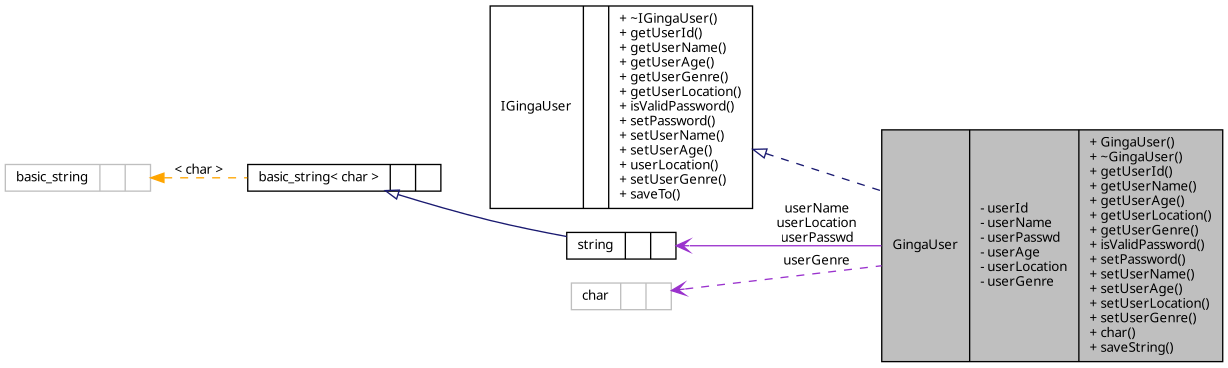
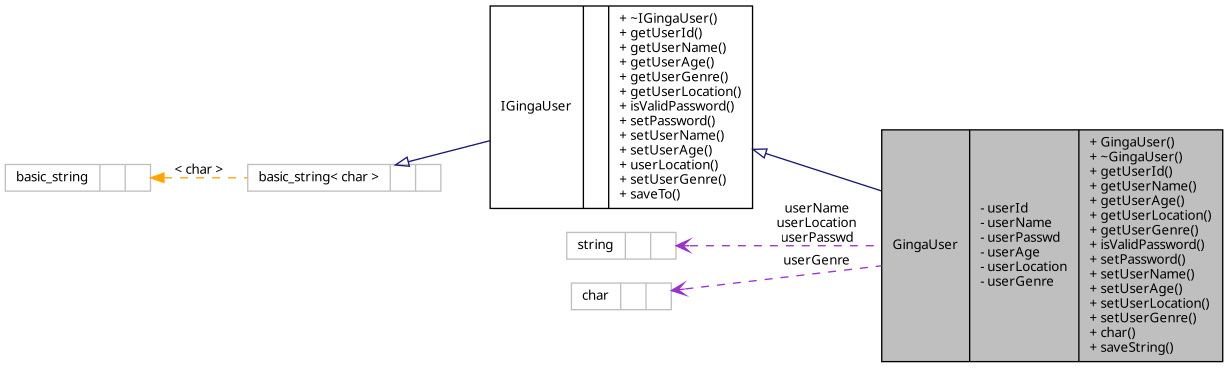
edge "GingaUser" -> "IGingaUser": style dashed -> solid
node "basic_string< char >": color black -> grey75
edge "string" -> "basic_string< char >": now "IGingaUser" -> "basic_string< char >"
node "string": color black -> grey75
edge "GingaUser" -> "string": style solid -> dashed
